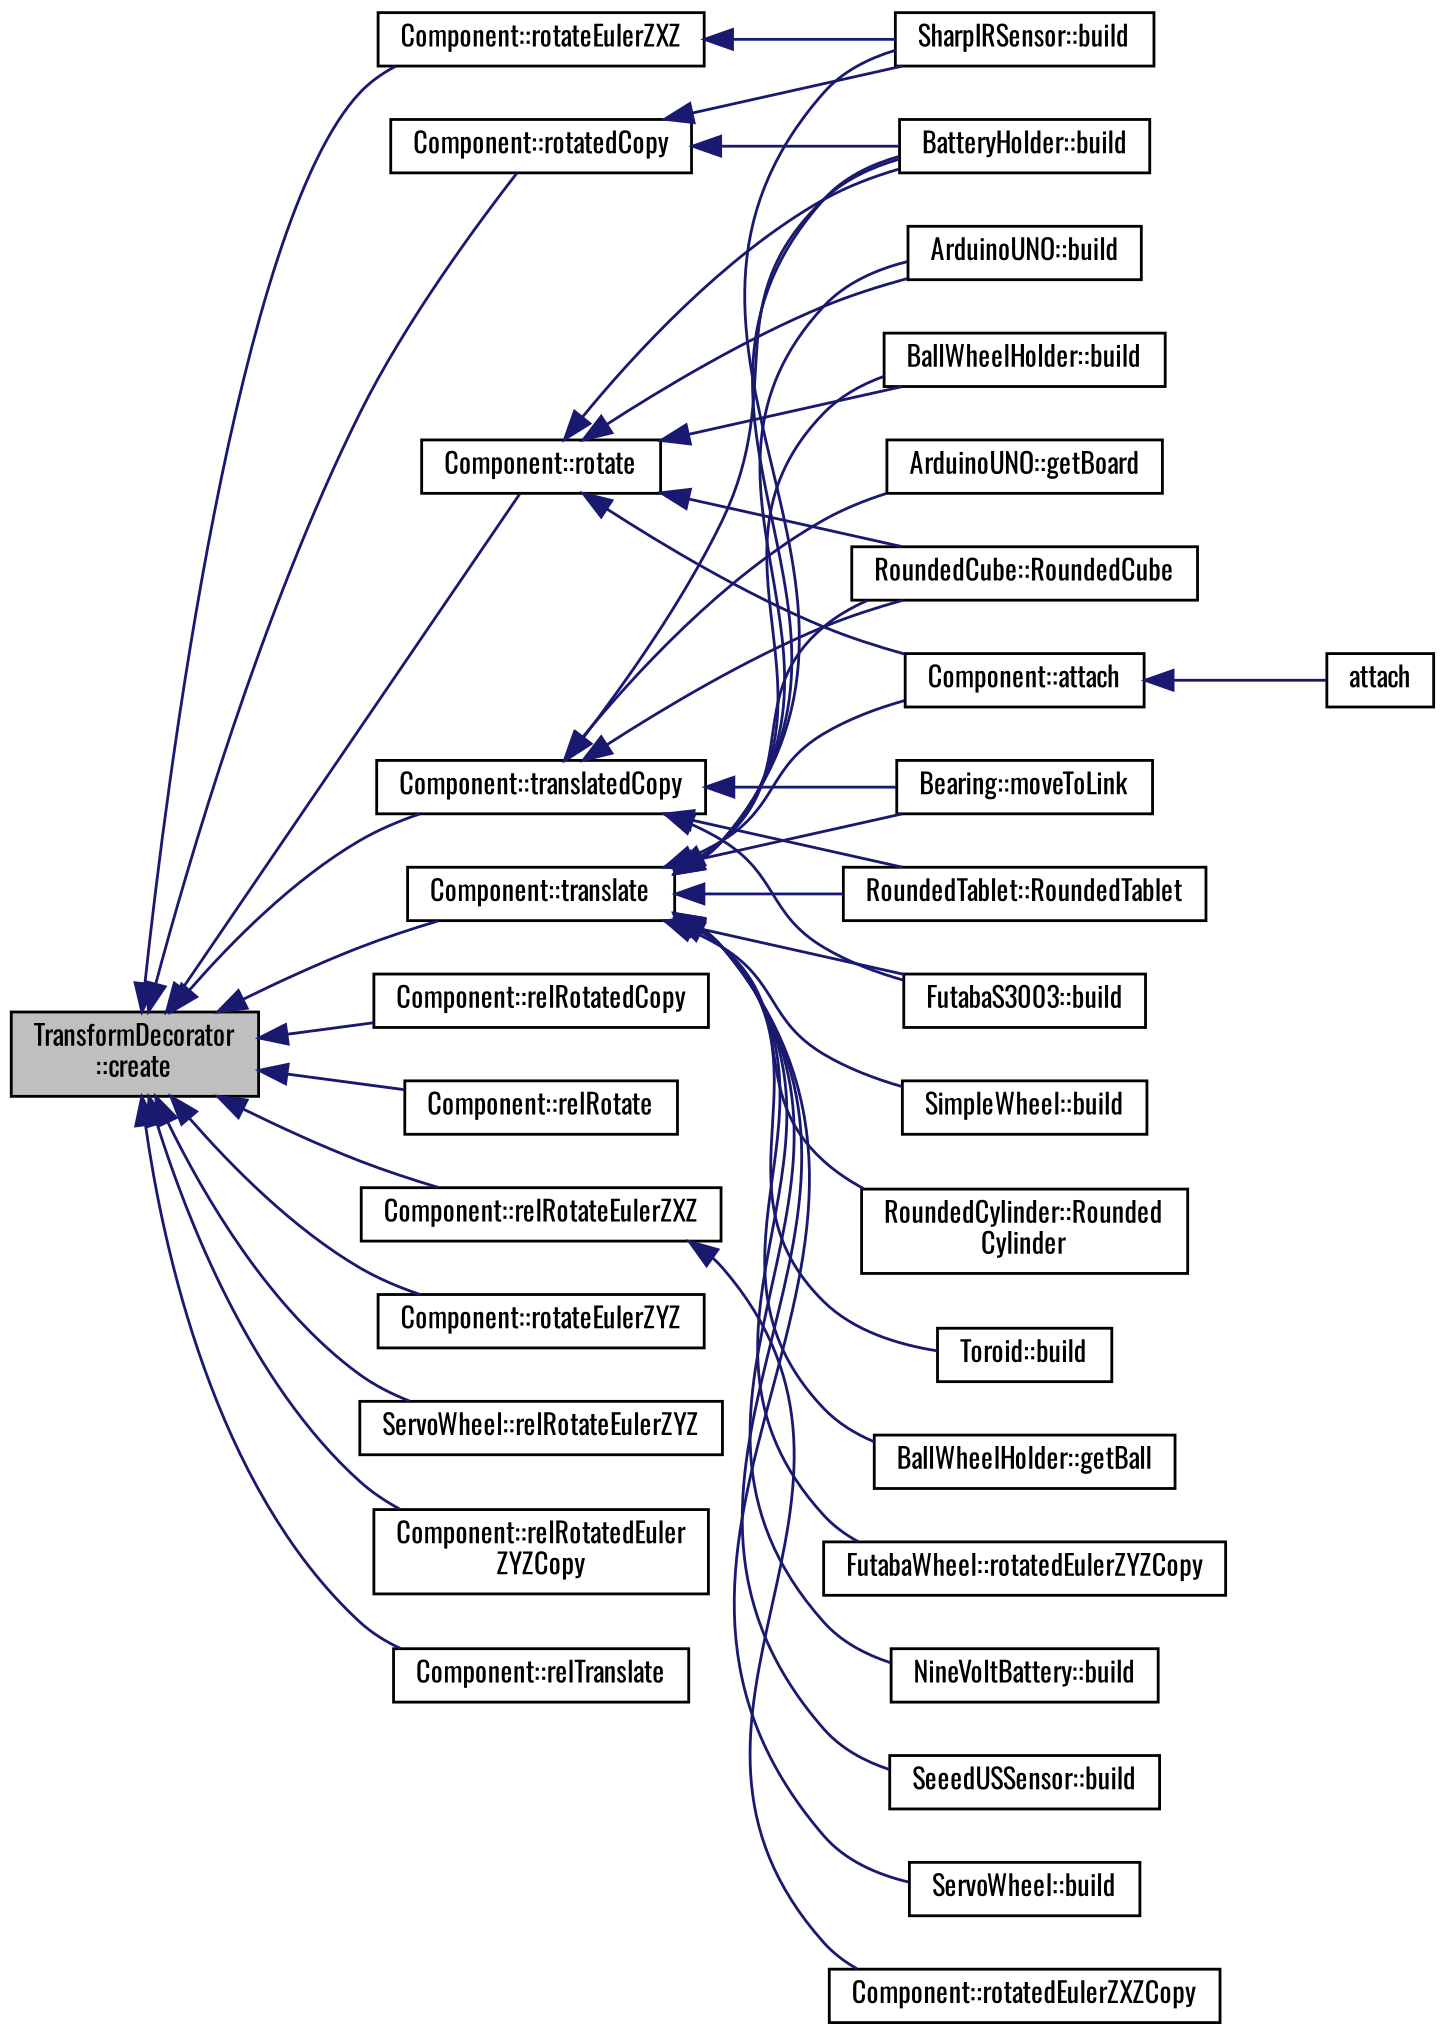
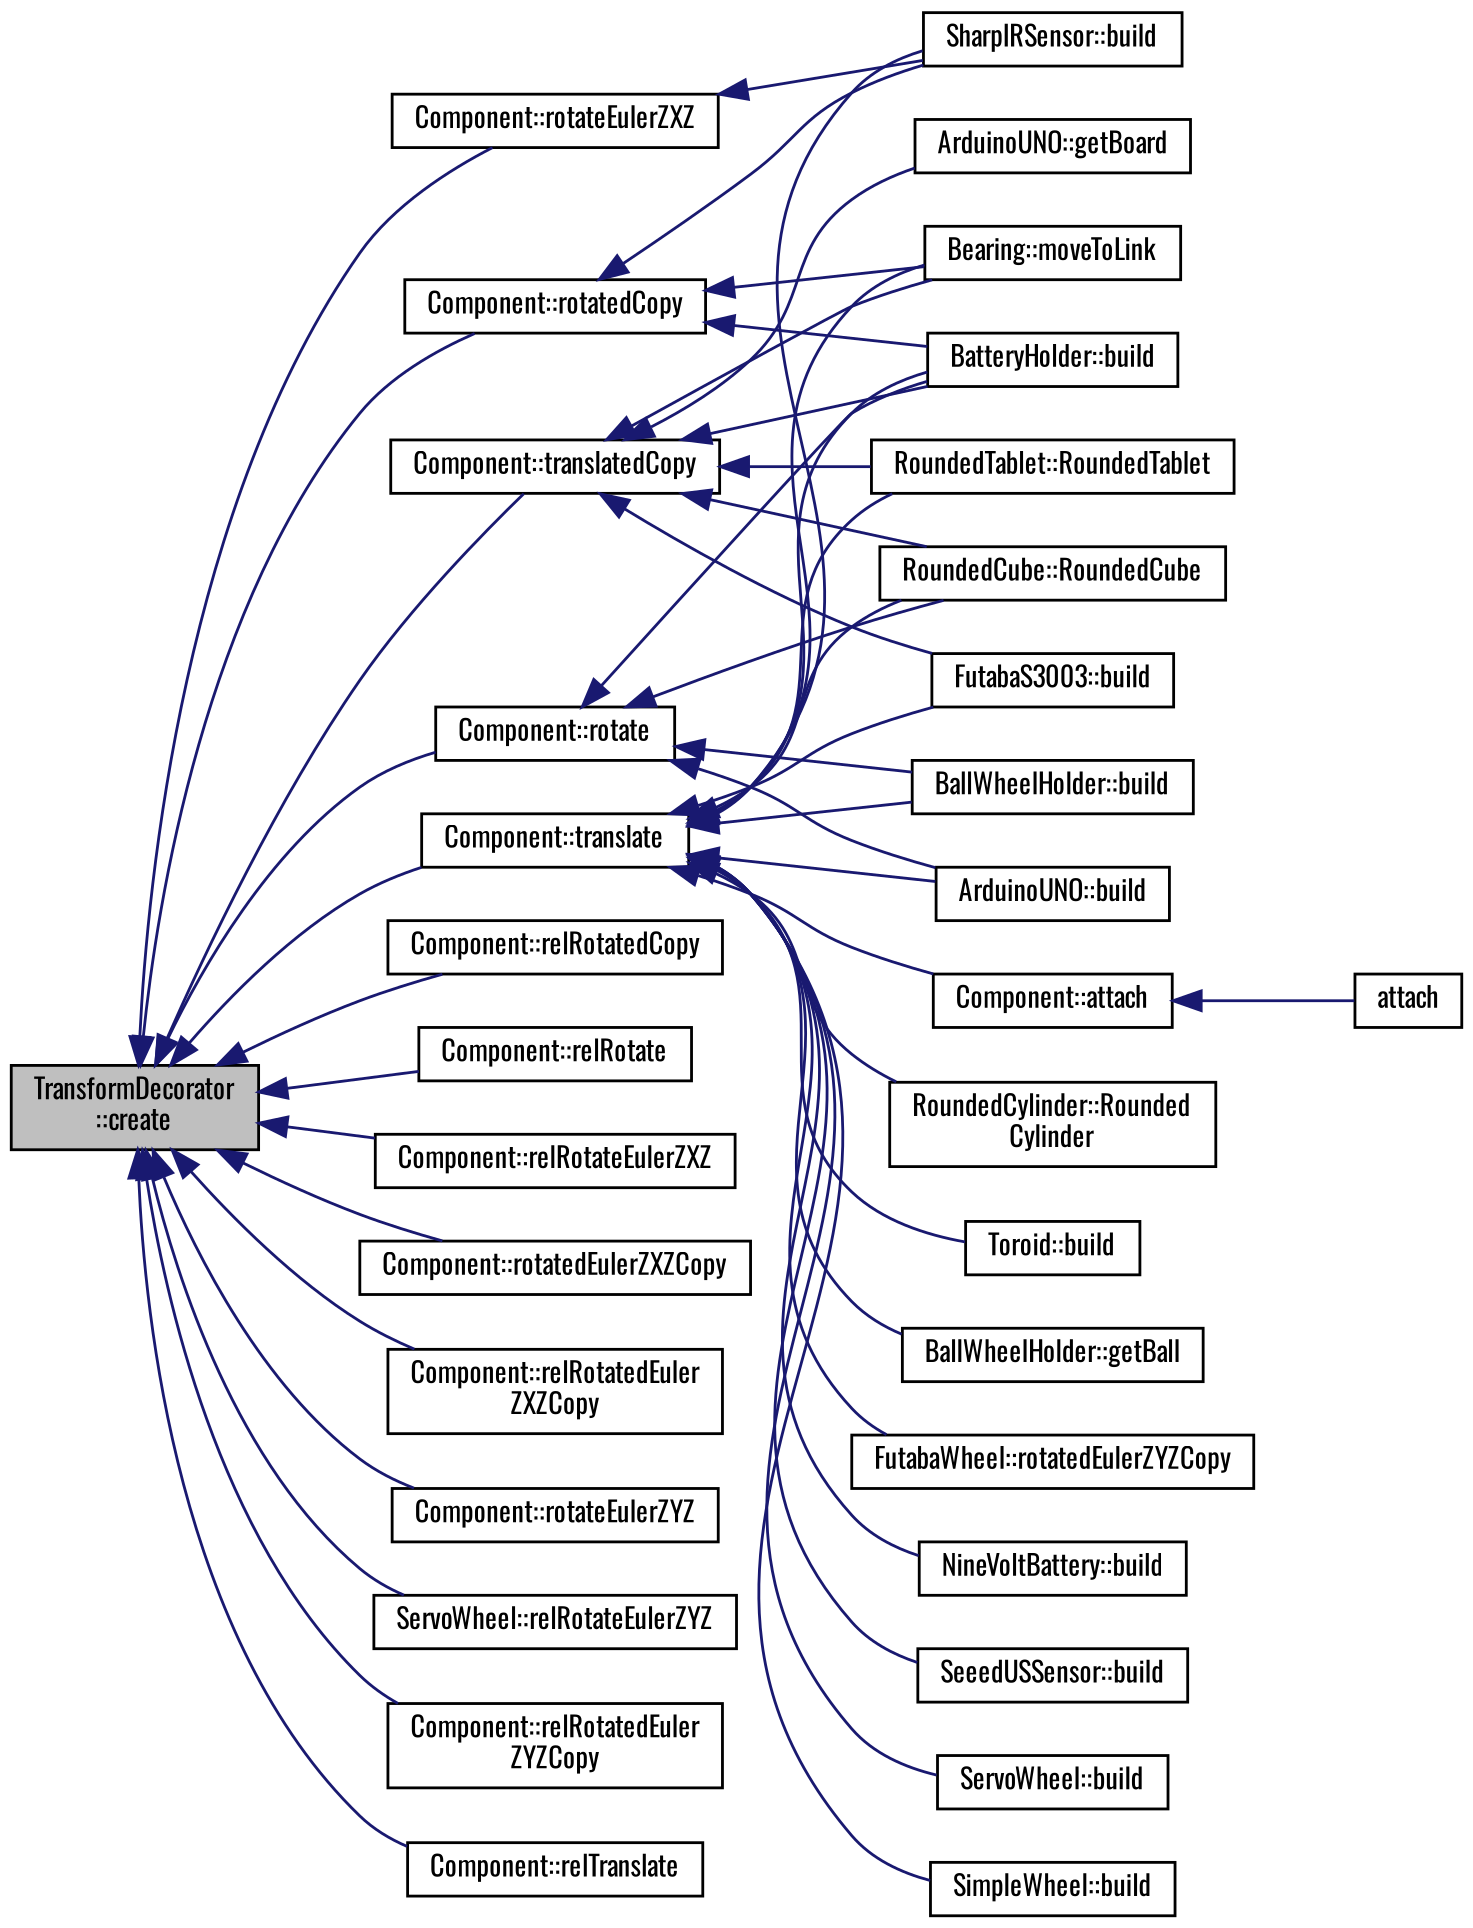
edge "Bearing::moveToLink" -> "Component::rotatedCopy": added
edge "Component::attach" -> "Component::rotate": removed
node "Component::relRotatedEuler ZXZCopy": added
edge "Component::rotatedEulerZXZCopy" -> "Component::relRotateEulerZXZ": now "Component::rotatedEulerZXZCopy" -> "TransformDecorator ::create"
